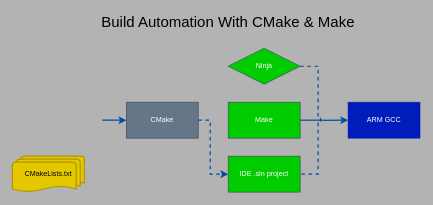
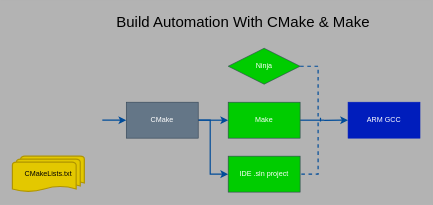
node "Build Automation With CMake & Make": moved (228, 21) -> (243, 21)
edge "CMake" -> "Make": added
edge "CMake" -> "IDE .sln project": style dashed -> solid
